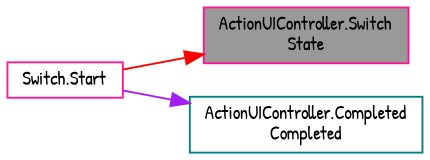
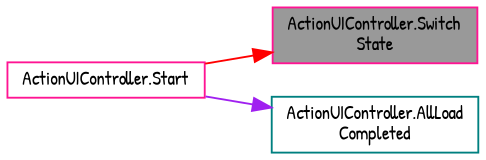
node "Switch.Start": label "Switch.Start" -> "ActionUIController.Start"
node "ActionUIController.Completed Completed": label "ActionUIController.Completed Completed" -> "ActionUIController.AllLoad Completed"
